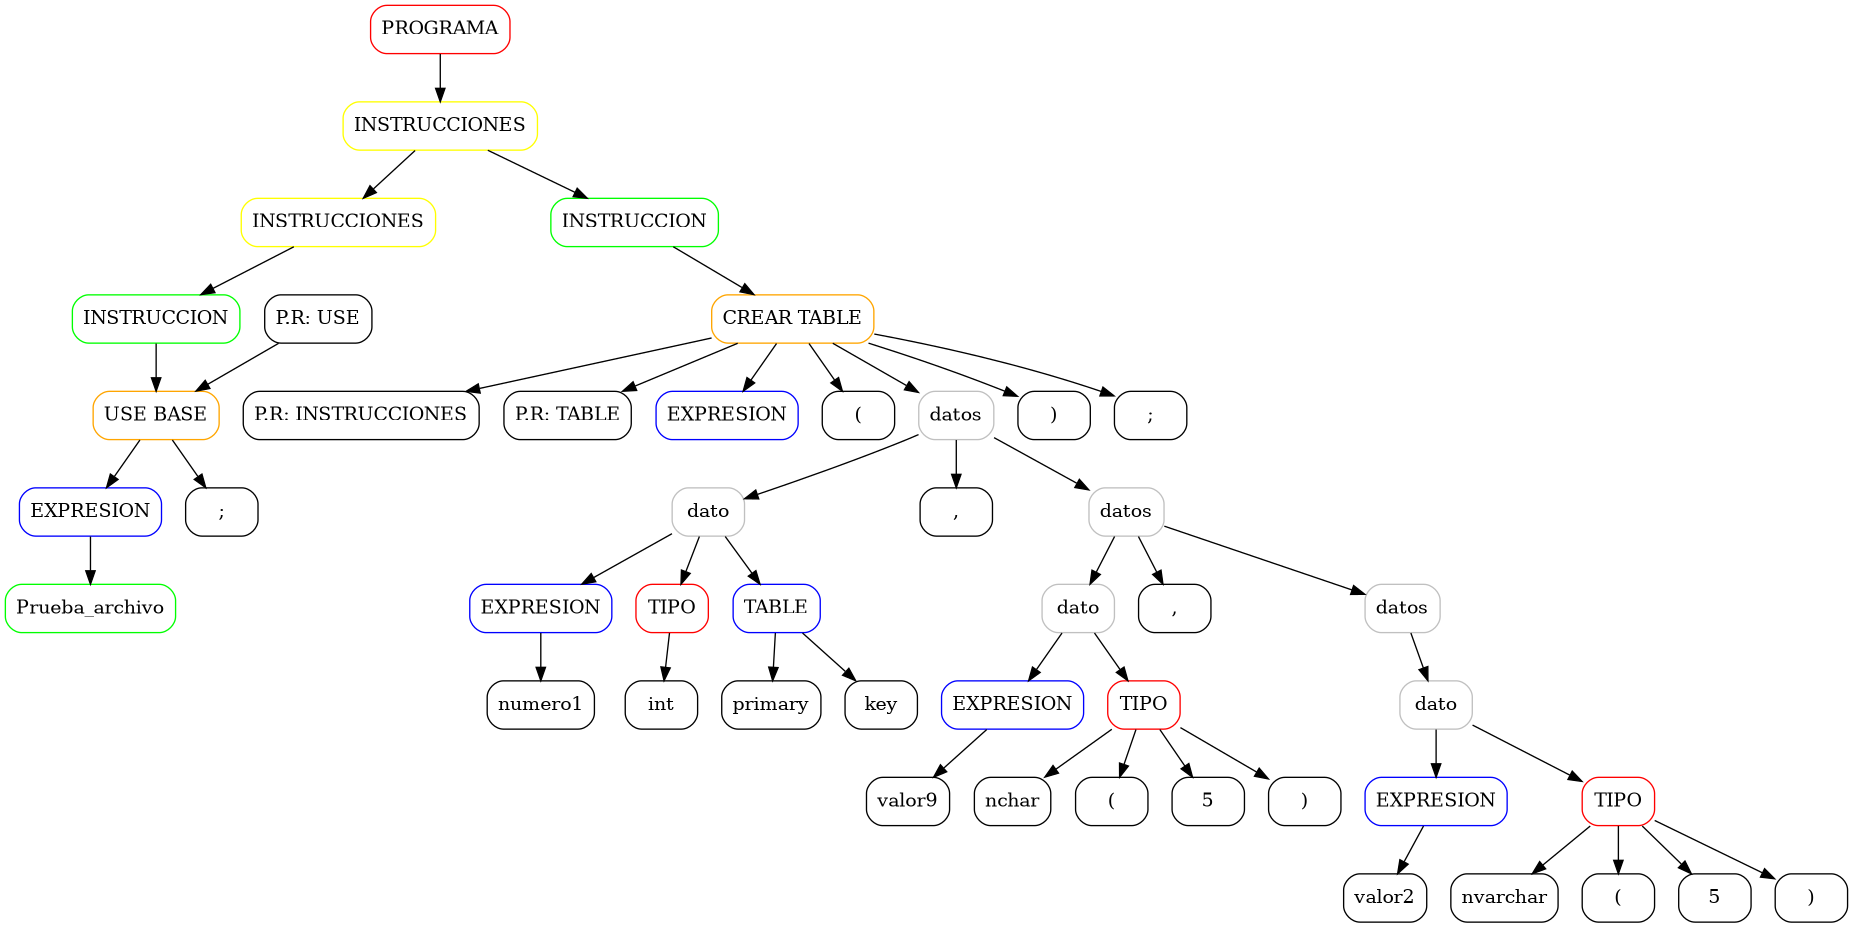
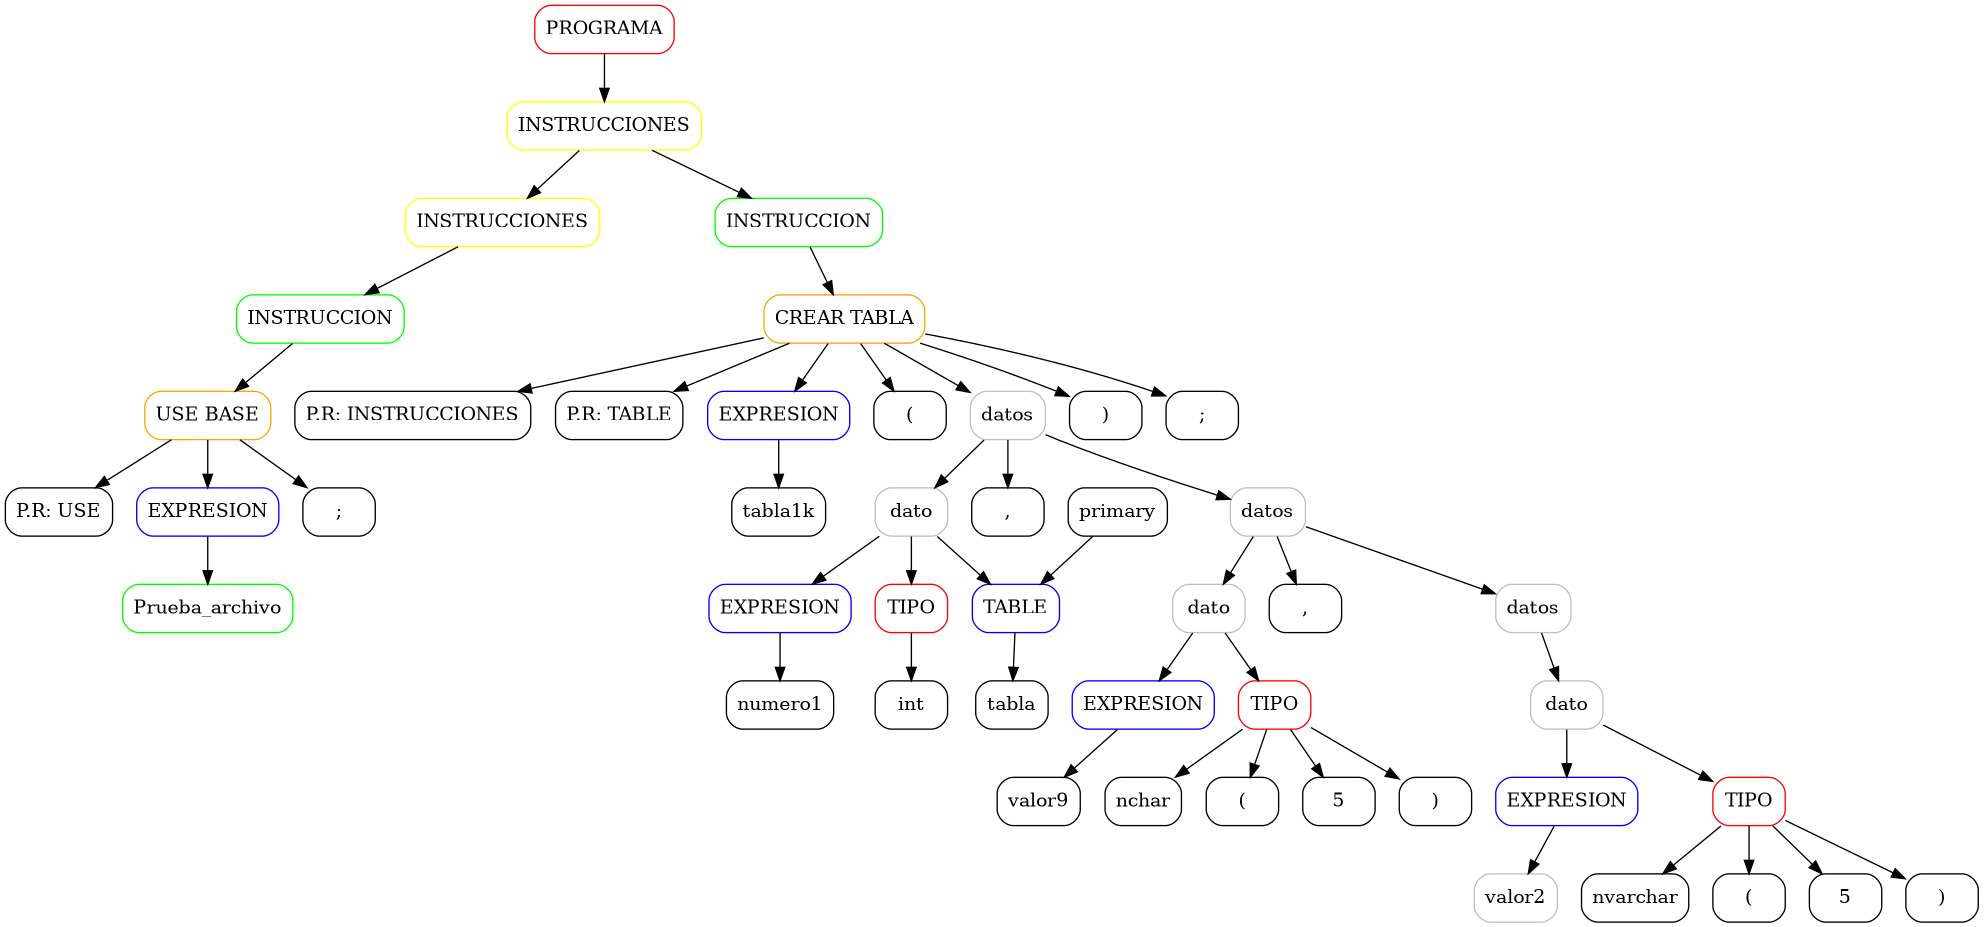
node "CREAR TABLE": label "CREAR TABLE" -> "CREAR TABLA"
edge "P.R: USE" -> "USE BASE": reversed
node "tabla1k": added
edge "TABLE" -> "primary": reversed
node "key": label "key" -> "tabla"
node "valor2": color black -> gray
